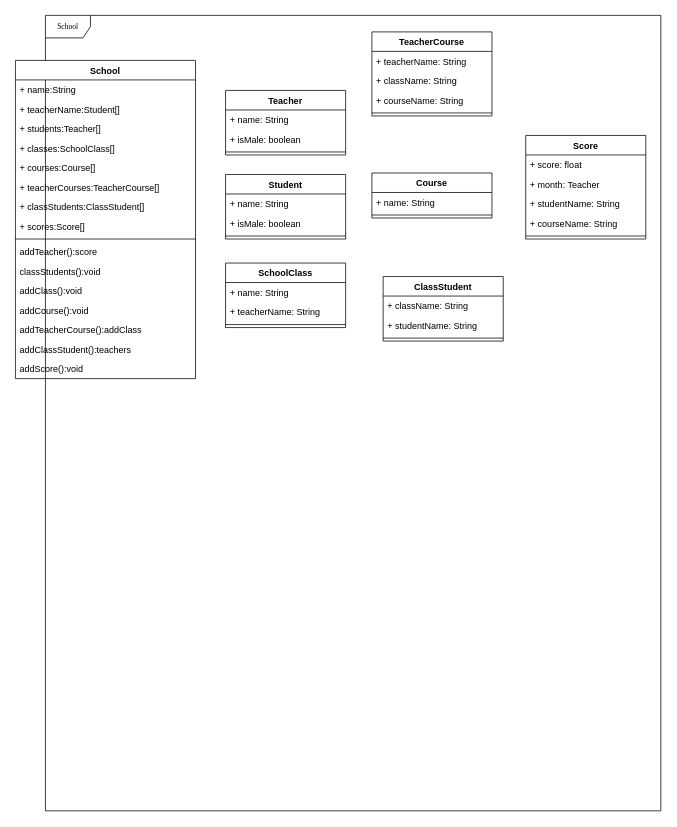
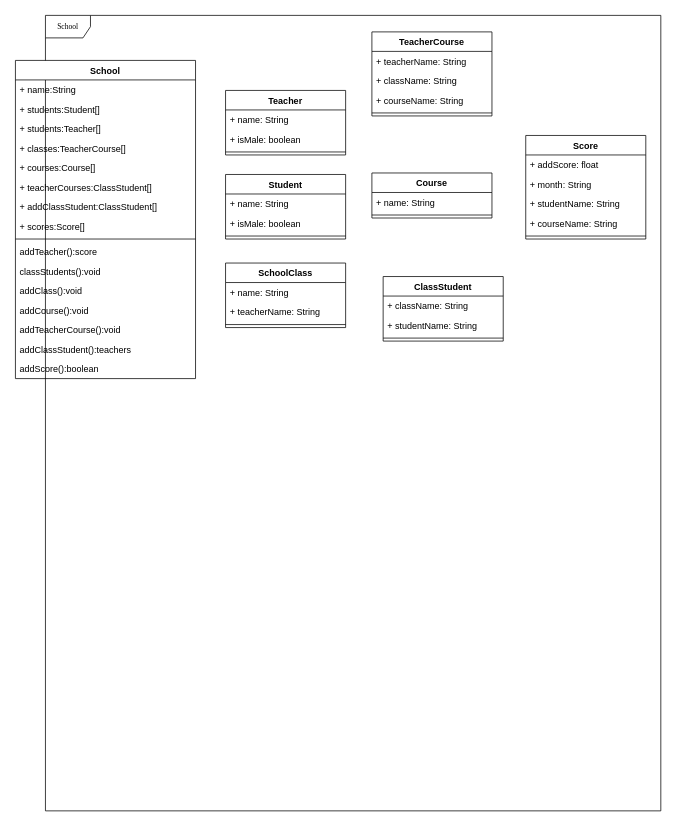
node "+ teacherName:Student[]": label "+ teacherName:Student[]" -> "+ students:Student[]"
node "+ classes:SchoolClass[]": label "+ classes:SchoolClass[]" -> "+ classes:TeacherCourse[]"
node "+ score: float": label "+ score: float" -> "+ addScore: float"
node "+ month: Teacher": label "+ month: Teacher" -> "+ month: String"
node "+ teacherCourses:TeacherCourse[]": label "+ teacherCourses:TeacherCourse[]" -> "+ teacherCourses:ClassStudent[]"
node "+ classStudents:ClassStudent[]": label "+ classStudents:ClassStudent[]" -> "+ addClassStudent:ClassStudent[]"
node "addTeacherCourse():addClass": label "addTeacherCourse():addClass" -> "addTeacherCourse():void"
node "addScore():void": label "addScore():void" -> "addScore():boolean"
